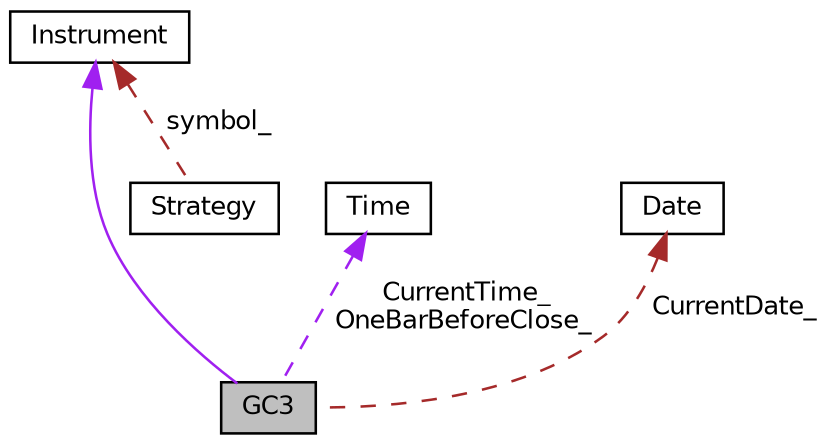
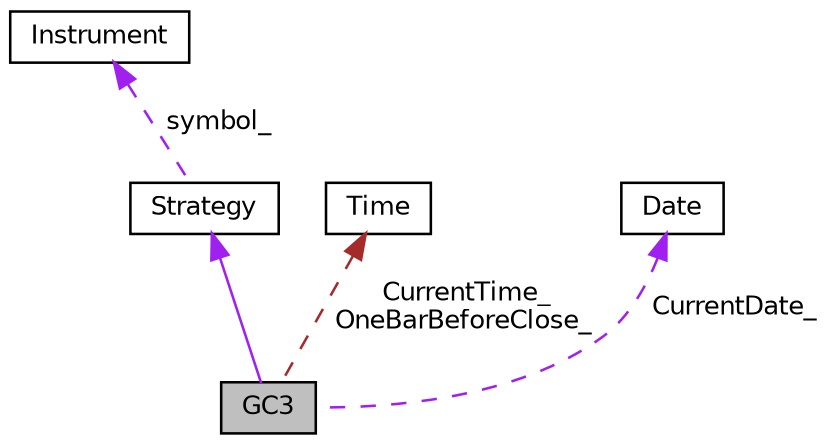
edge "Strategy" -> "Instrument": color brown -> purple
edge "GC3" -> "Instrument": now "GC3" -> "Strategy"
edge "GC3" -> "Time": color purple -> brown
edge "GC3" -> "Date": color brown -> purple
